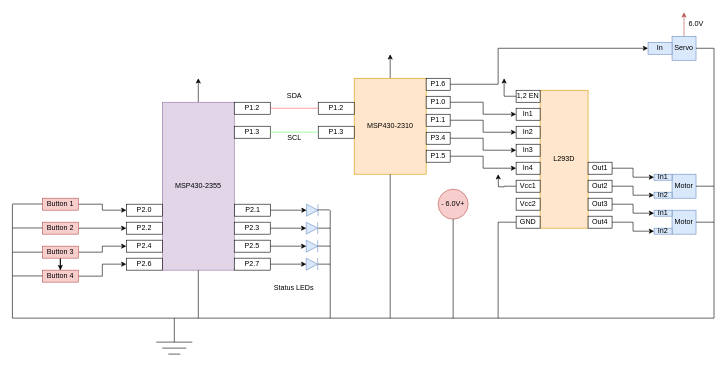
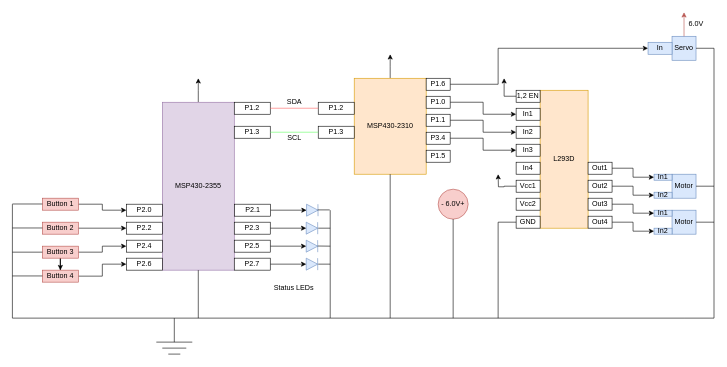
node "SDA": moved (294, 96) -> (294, 102)
edge "P1.5" -> "In4": removed
